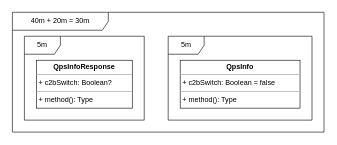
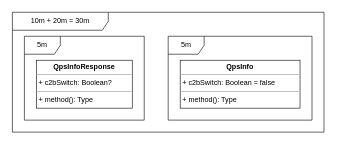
node "40m + 20m = 30m": label "40m + 20m = 30m" -> "10m + 20m = 30m"
